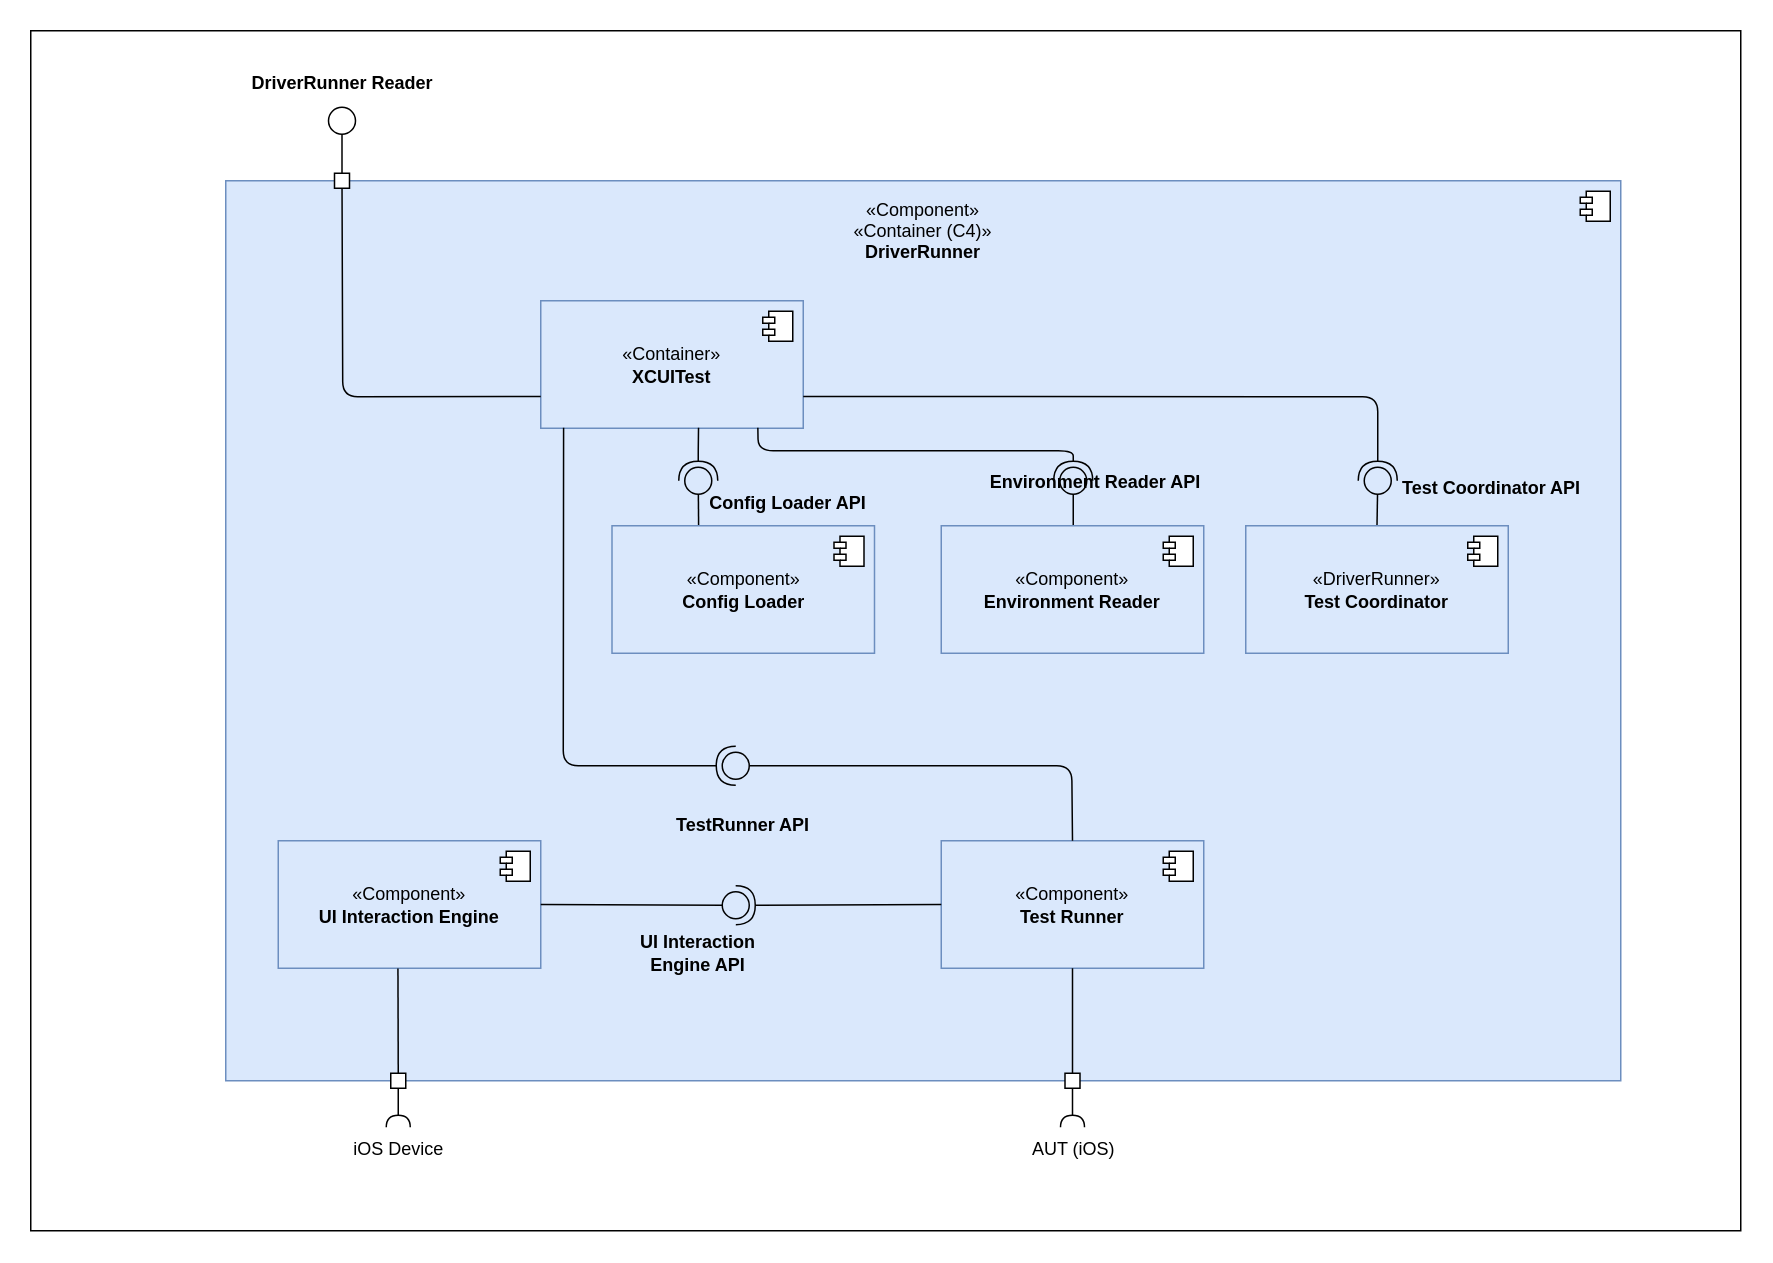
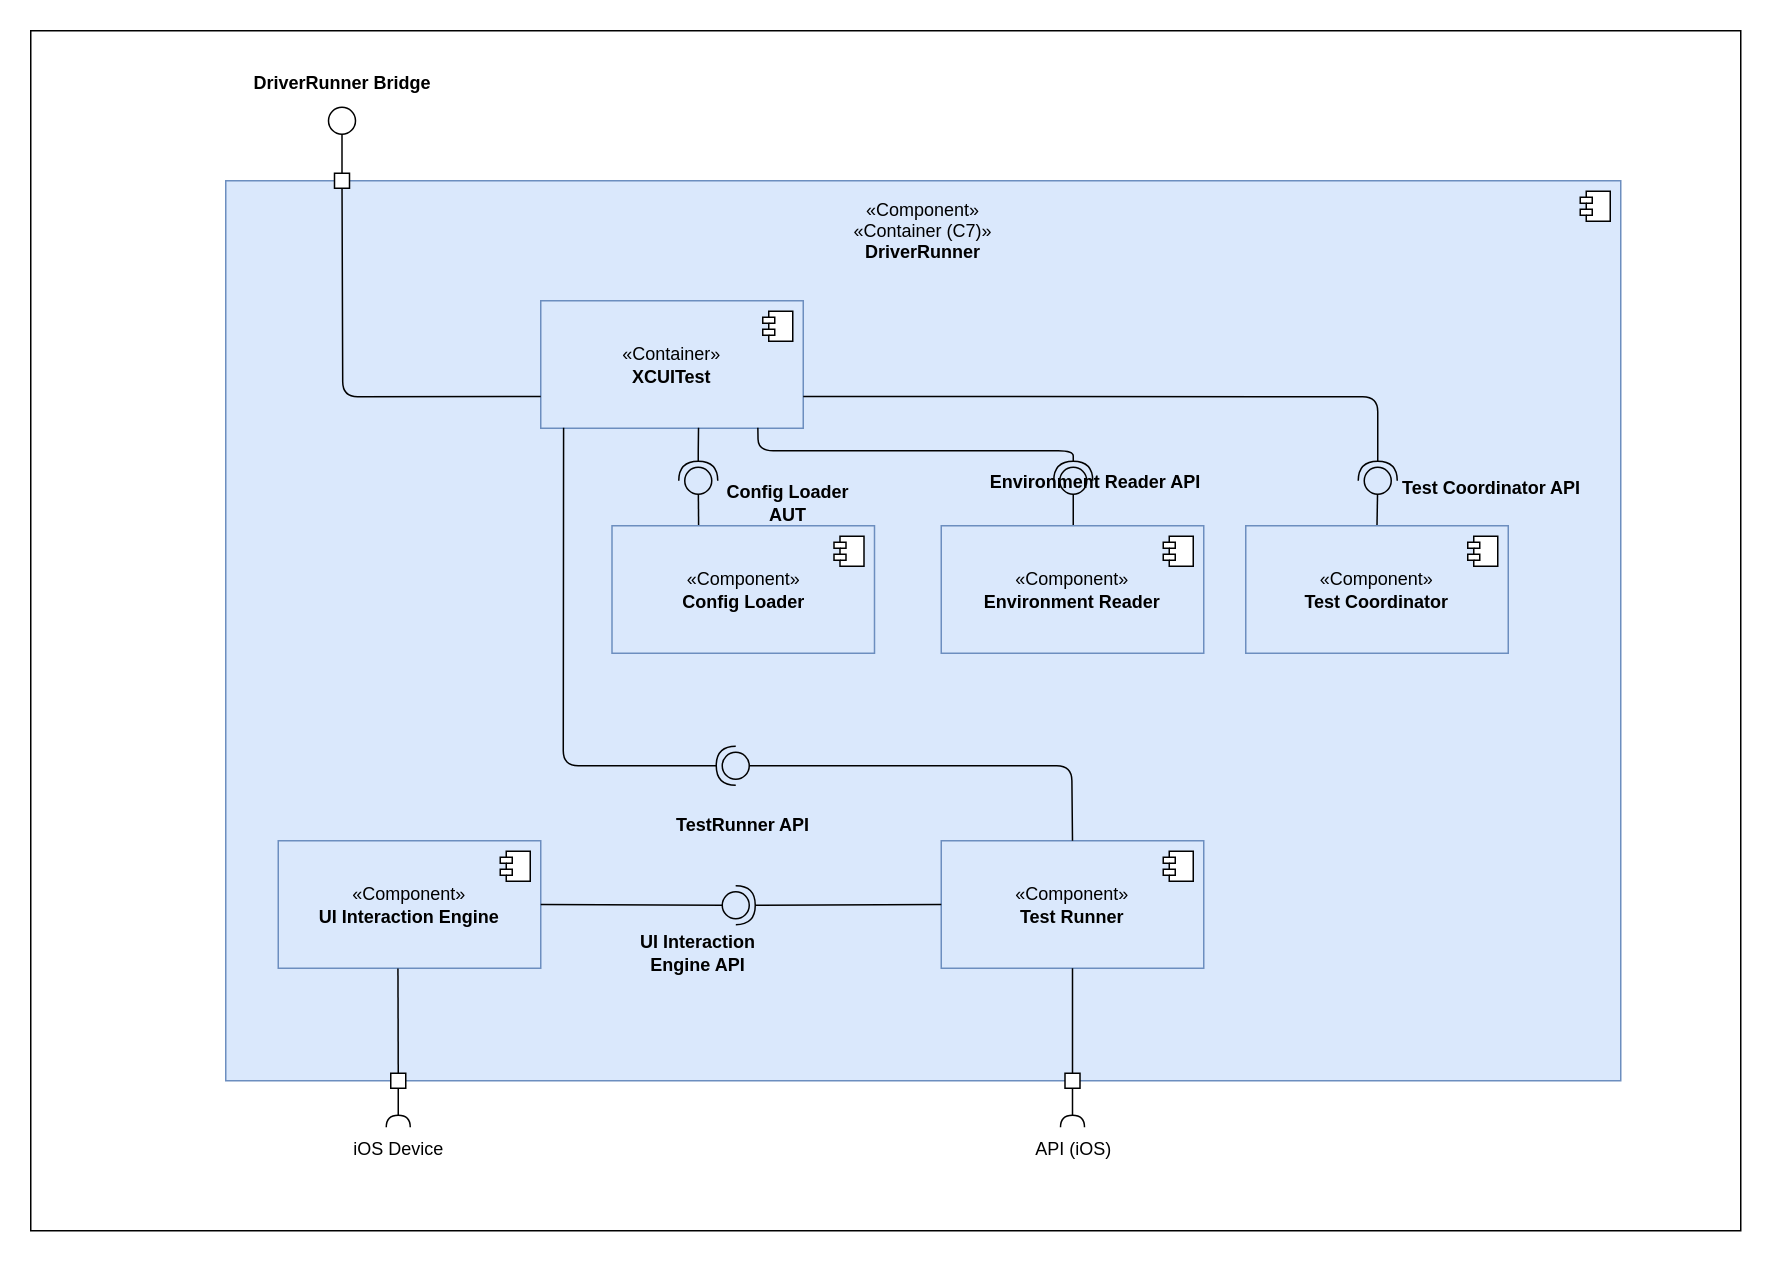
node "DriverRunner Reader": label "DriverRunner Reader" -> "DriverRunner Bridge"
node "Config Loader API": label "Config Loader API" -> "Config Loader AUT"
node "«DriverRunner» Test Coordinator": label "«DriverRunner» Test Coordinator" -> "«Component» Test Coordinator"
node "«Component» «Container (C4)» DriverRunner": label "«Component» «Container (C4)» DriverRunner" -> "«Component» «Container (C7)» DriverRunner"
node "AUT (iOS)": label "AUT (iOS)" -> "API (iOS)"
